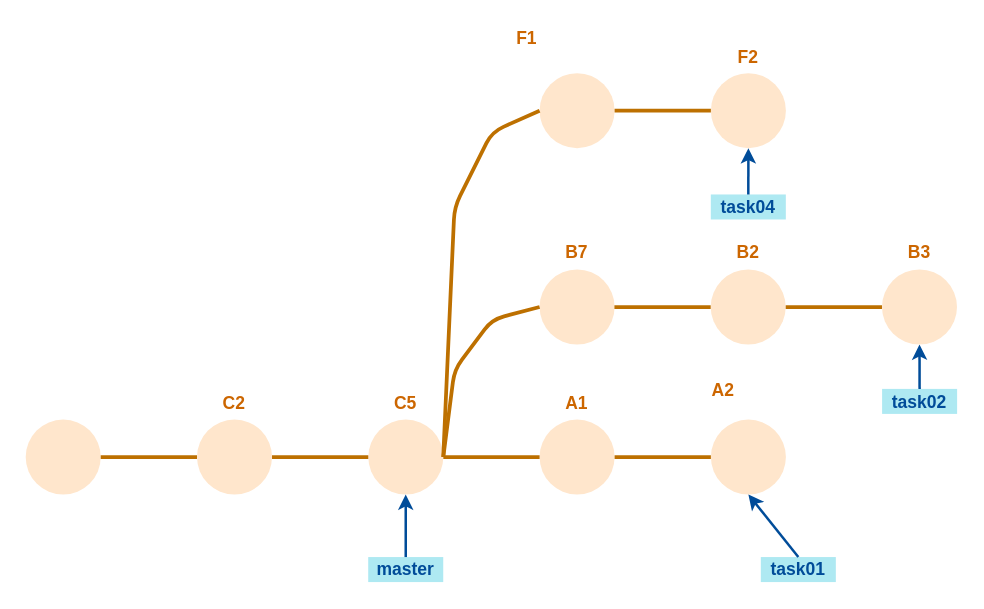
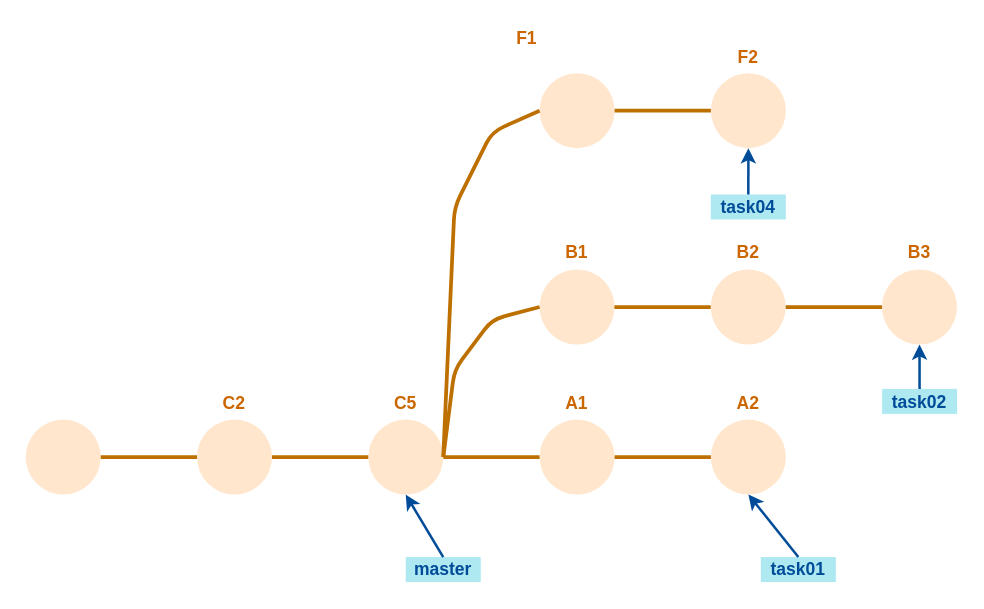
node "B7": label "B7" -> "B1"
node "A2": moved (723, 391) -> (748, 403)
node "master": moved (406, 569) -> (443, 569)
